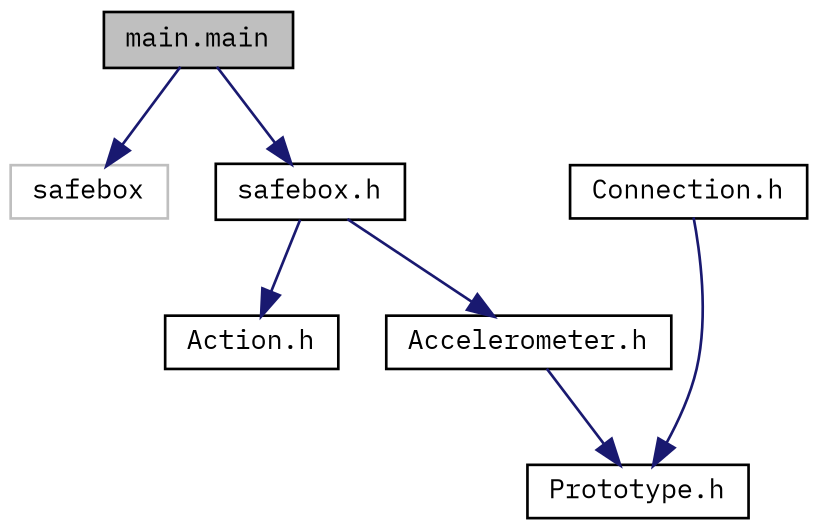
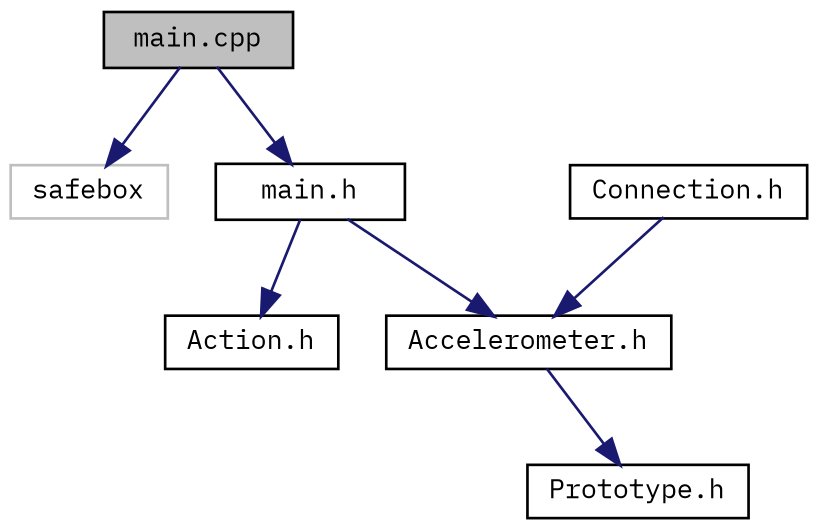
node "main.main": label "main.main" -> "main.cpp"
node "safebox.h": label "safebox.h" -> "main.h"
edge "Connection.h" -> "Prototype.h": now "Connection.h" -> "Accelerometer.h"
